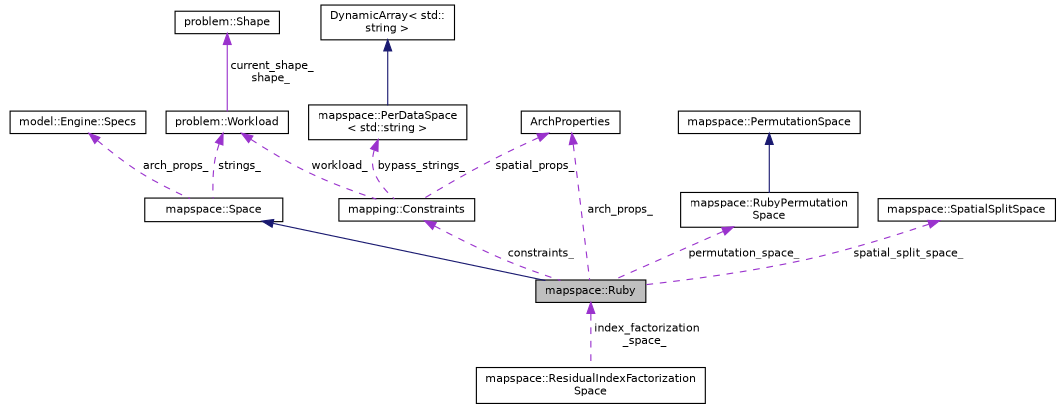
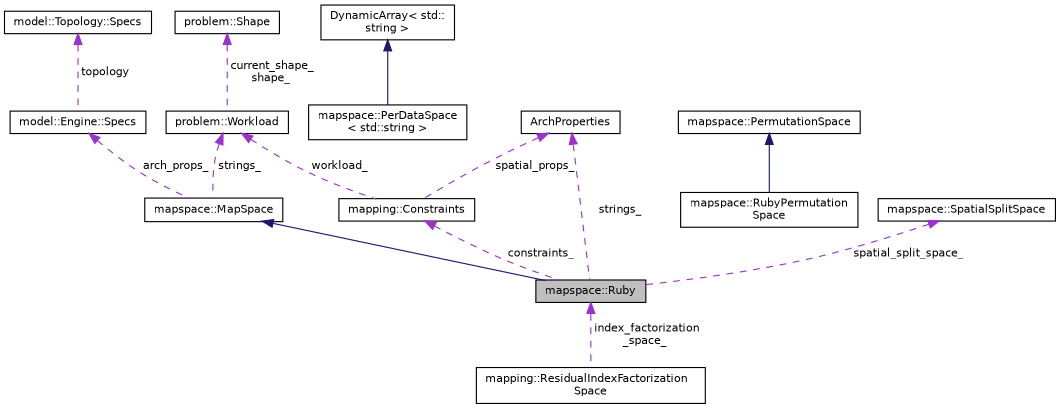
node "model::Topology::Specs": added
edge "problem::Workload" -> "problem::Shape": style solid -> dashed
edge "mapping::Constraints" -> "mapspace::PerDataSpace < std::string >": removed, label "bypass_strings_"
node "mapspace::Space": label "mapspace::Space" -> "mapspace::MapSpace"
edge "mapspace::Ruby" -> "ArchProperties": label " arch_props_" -> " strings_"
edge "mapspace::Ruby" -> "mapspace::RubyPermutation Space": removed, label "permutation_space_"
node "mapspace::ResidualIndexFactorization Space": label "mapspace::ResidualIndexFactorization Space" -> "mapping::ResidualIndexFactorization Space"
